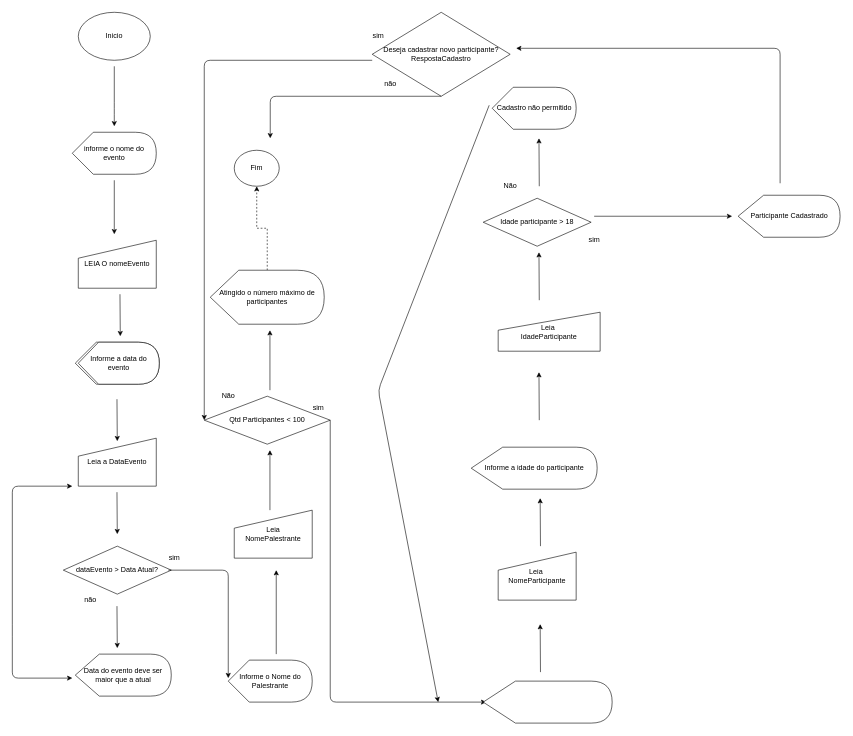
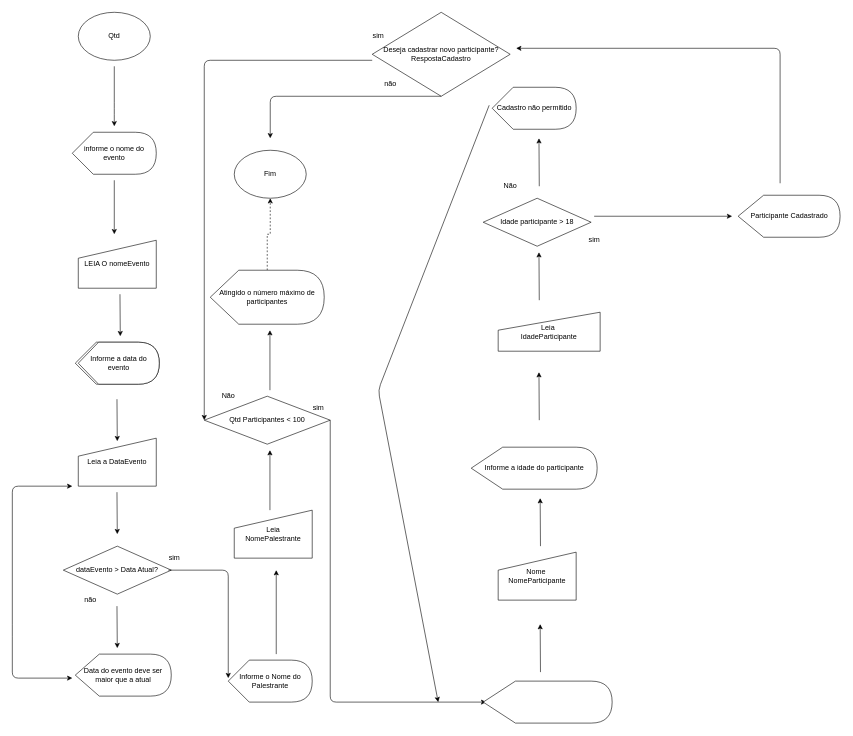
node "Inicio": label "Inicio" -> "Qtd"
node "Fim": size 45x36 -> 72x48
node "Leia NomeParticipante": label "Leia NomeParticipante" -> "Nome NomeParticipante"
